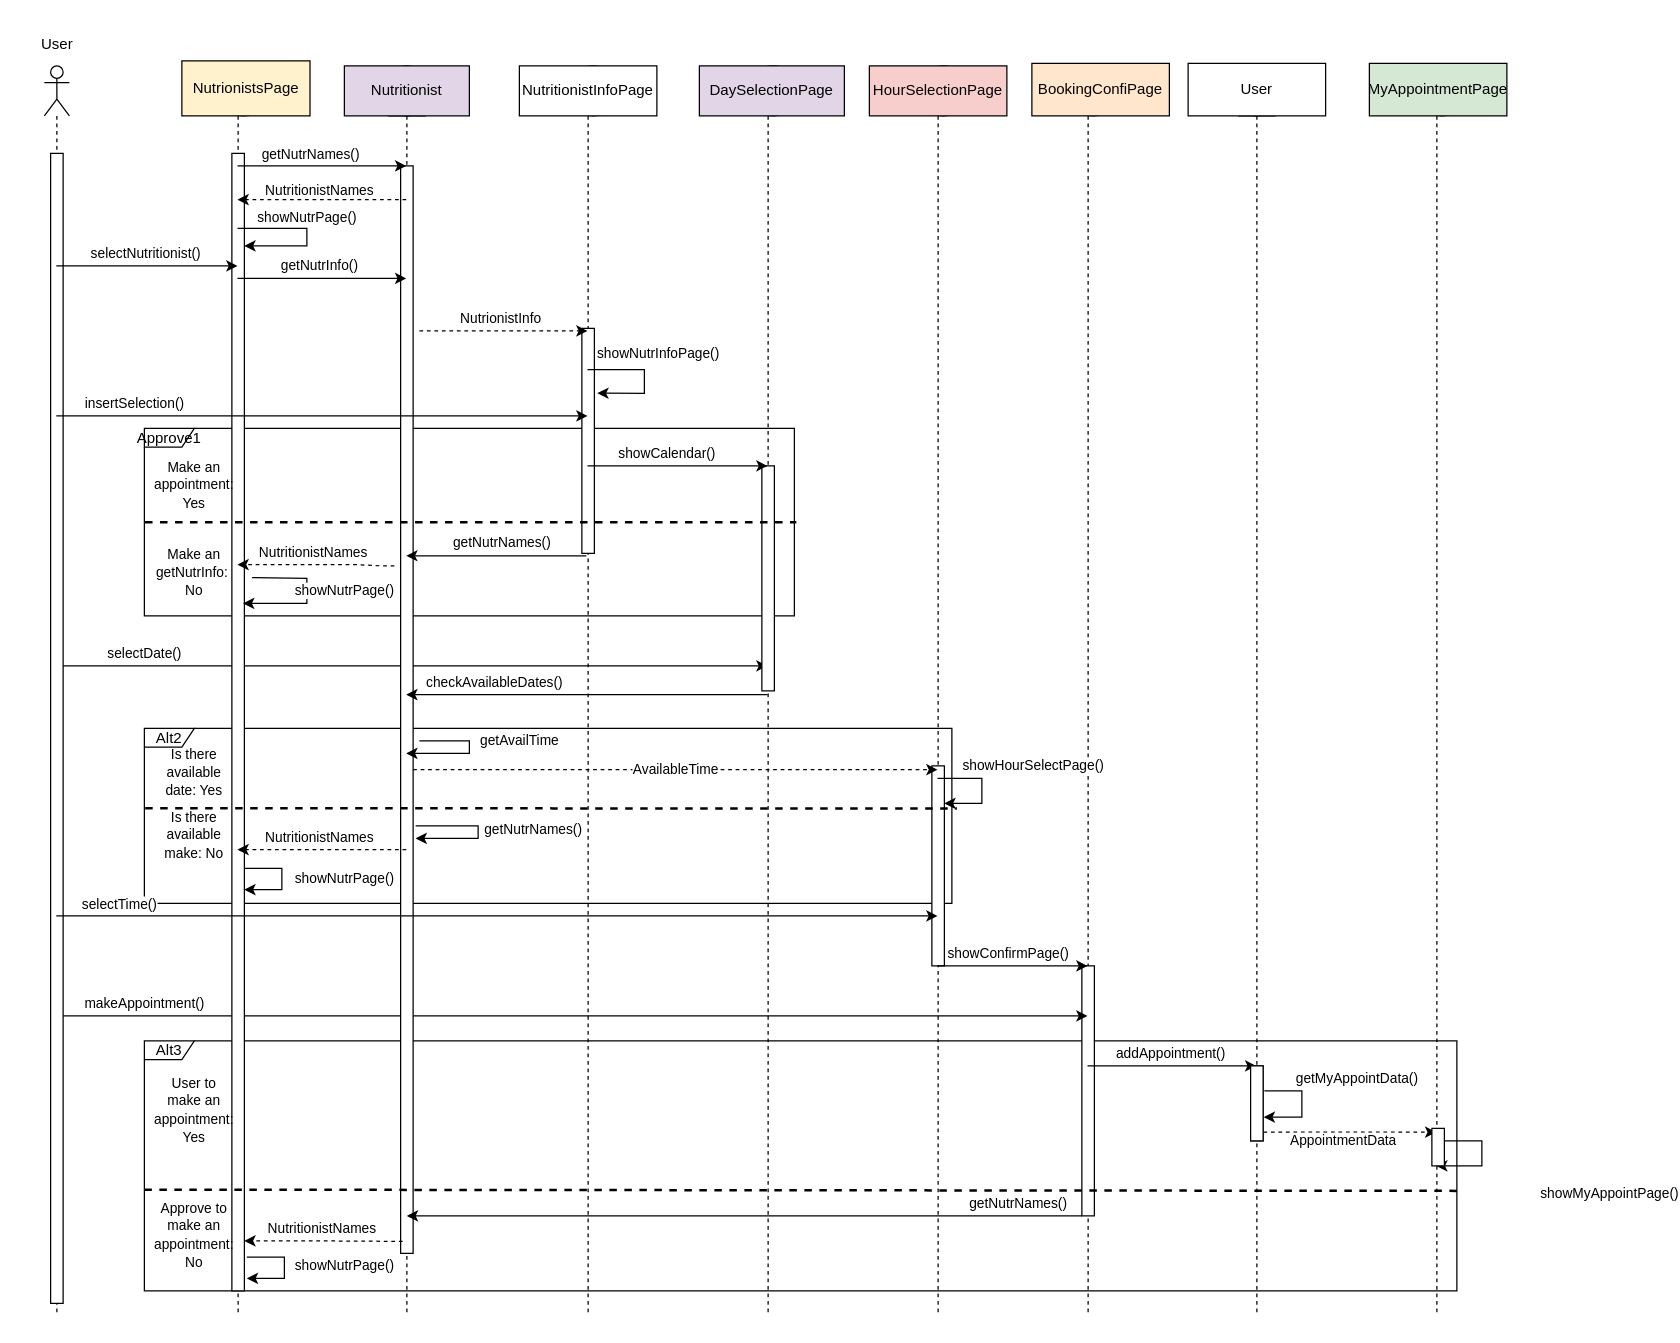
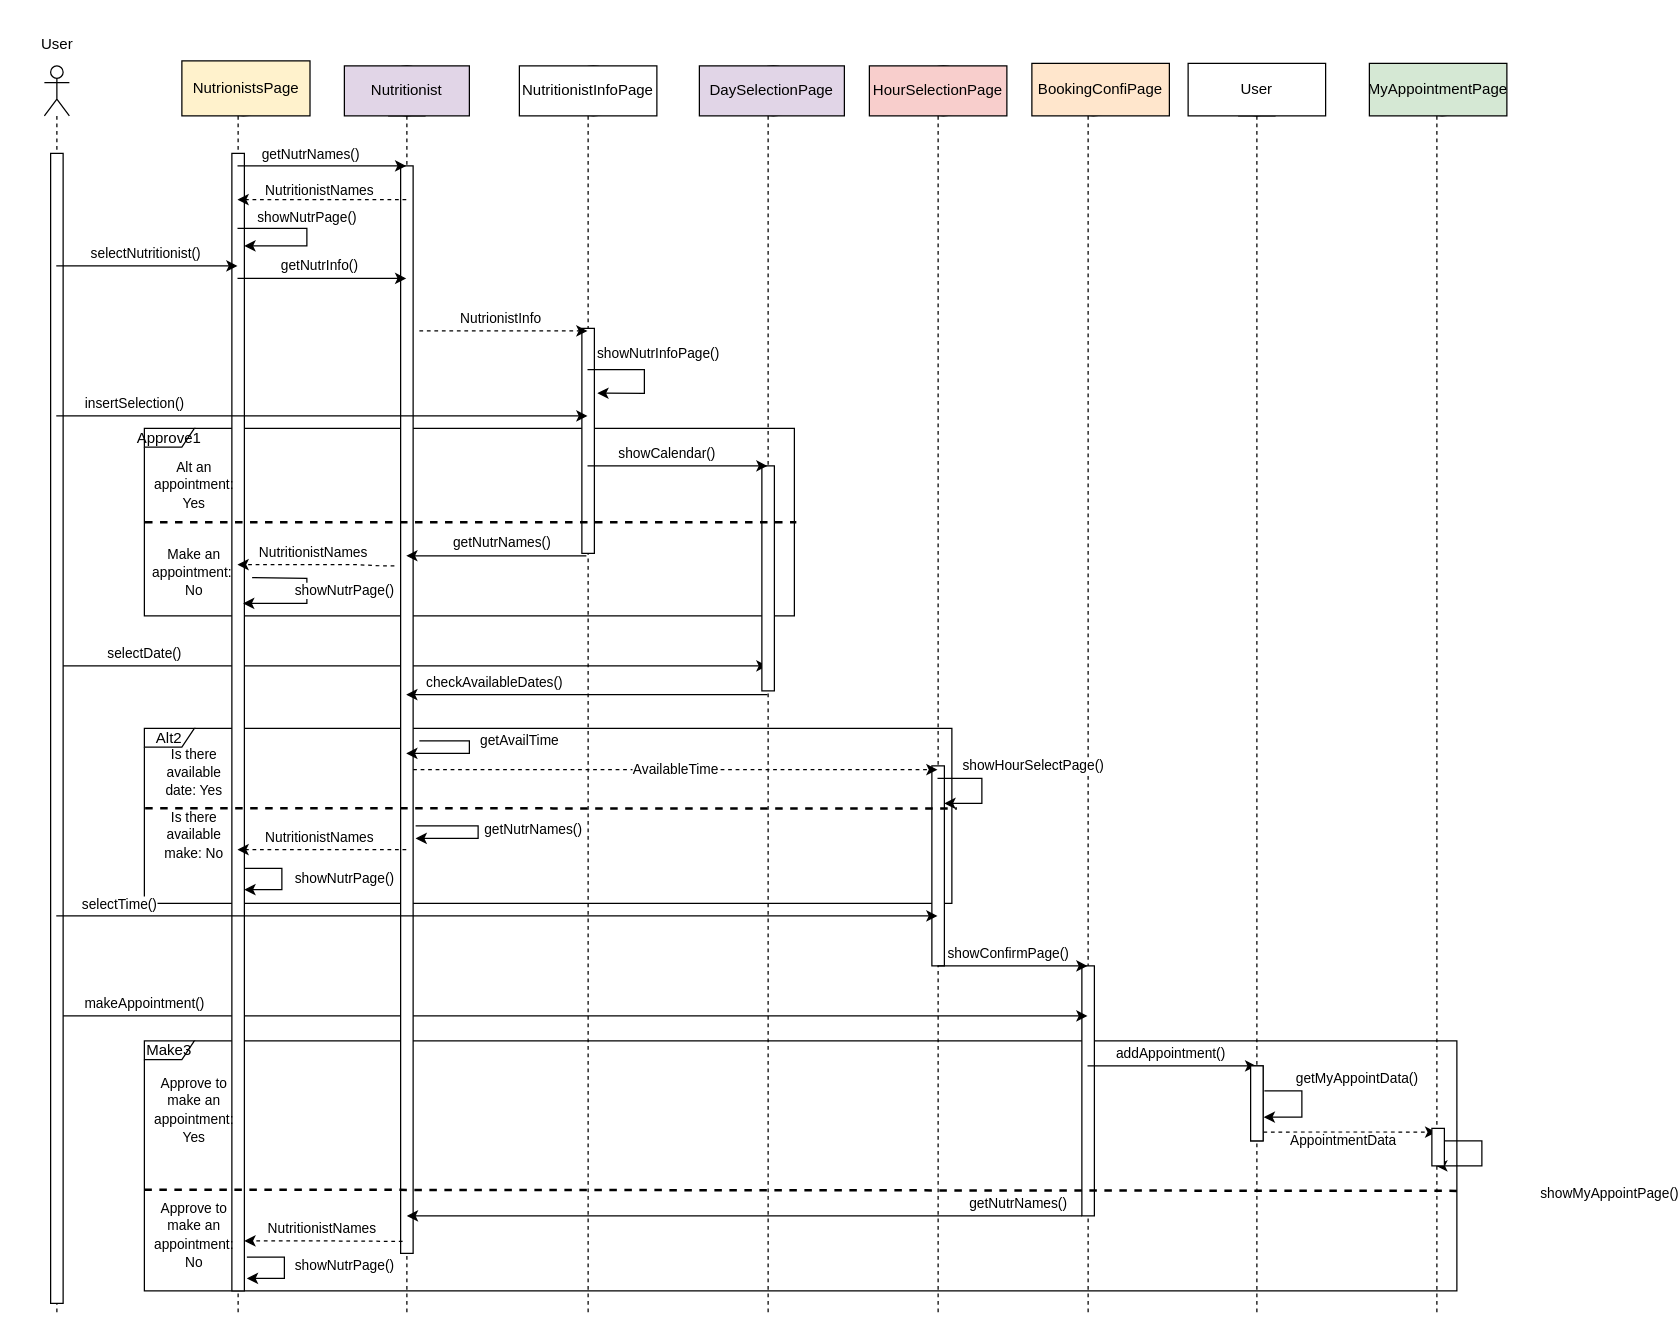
node "Make an appointment: Yes": label "Make an appointment: Yes" -> "Alt an appointment: Yes"
node "Make an getNutrInfo: No": label "Make an getNutrInfo: No" -> "Make an appointment: No"
node "Alt3": label "Alt3" -> "Make3"
node "User to make an appointment: Yes": label "User to make an appointment: Yes" -> "Approve to make an appointment: Yes"
